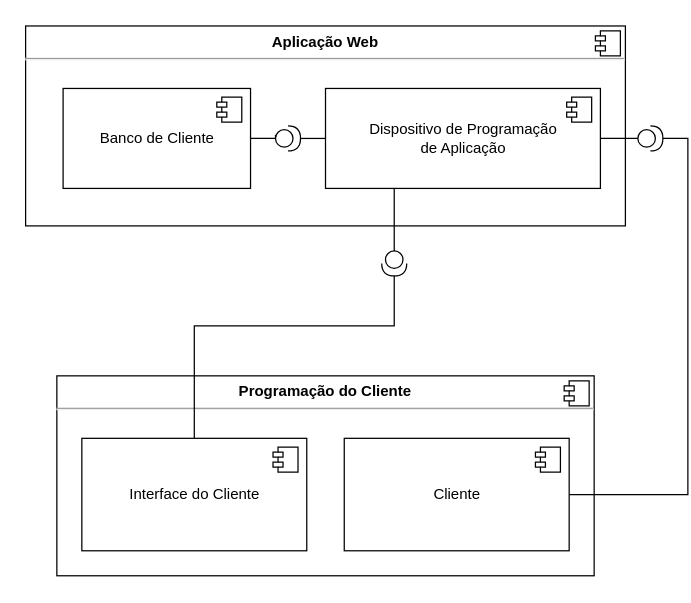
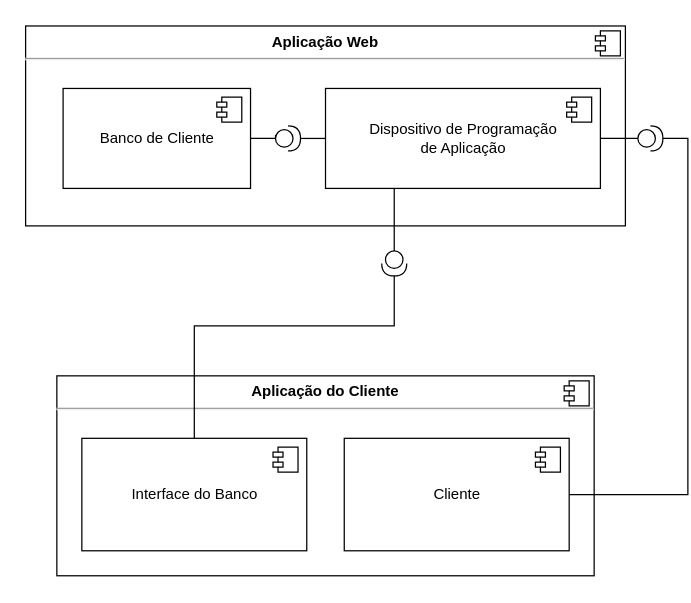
node "Programação do Cliente": label "Programação do Cliente" -> "Aplicação do Cliente"
node "Interface do Cliente": label "Interface do Cliente" -> "Interface do Banco"
